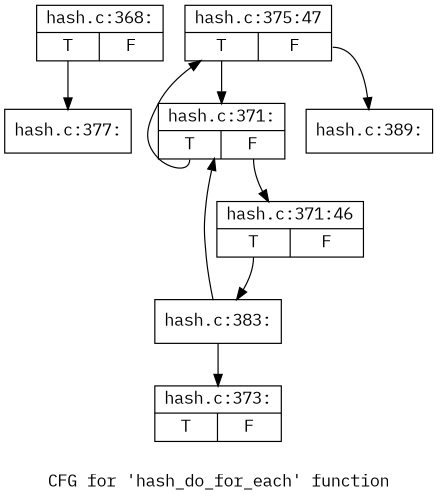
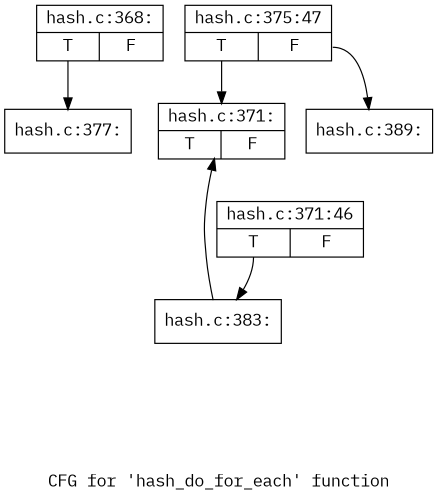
edge "hash.c:371:" -> "hash.c:375:47": removed
edge "hash.c:371:" -> "hash.c:371:46": removed
node "hash.c:373:": removed
